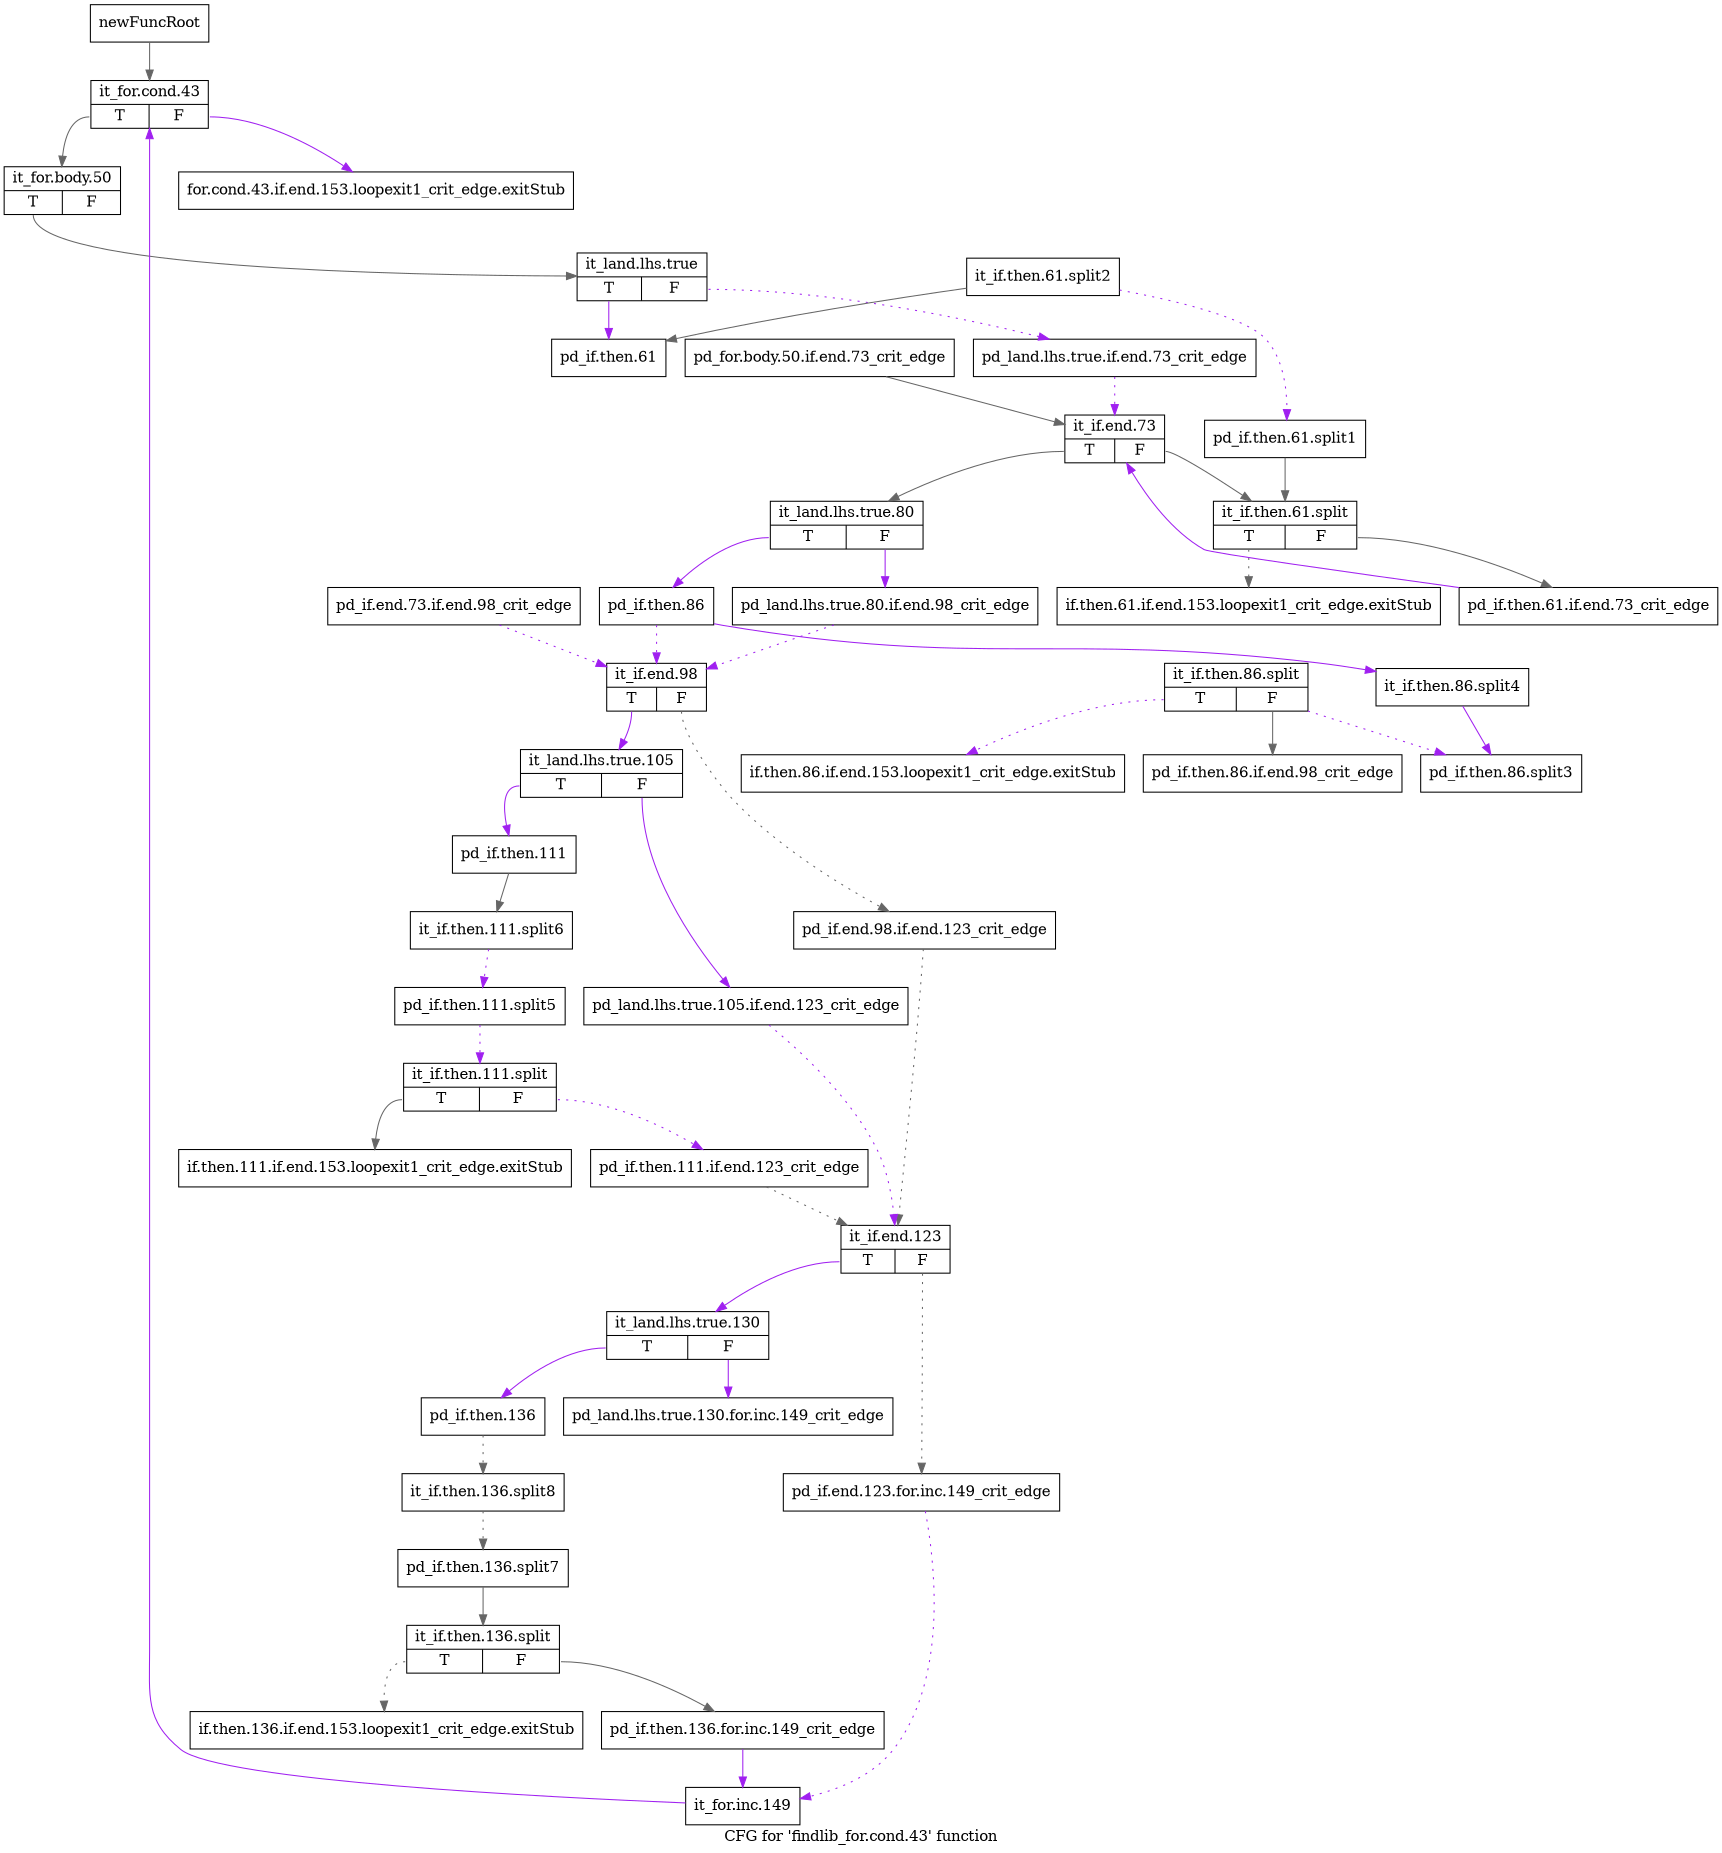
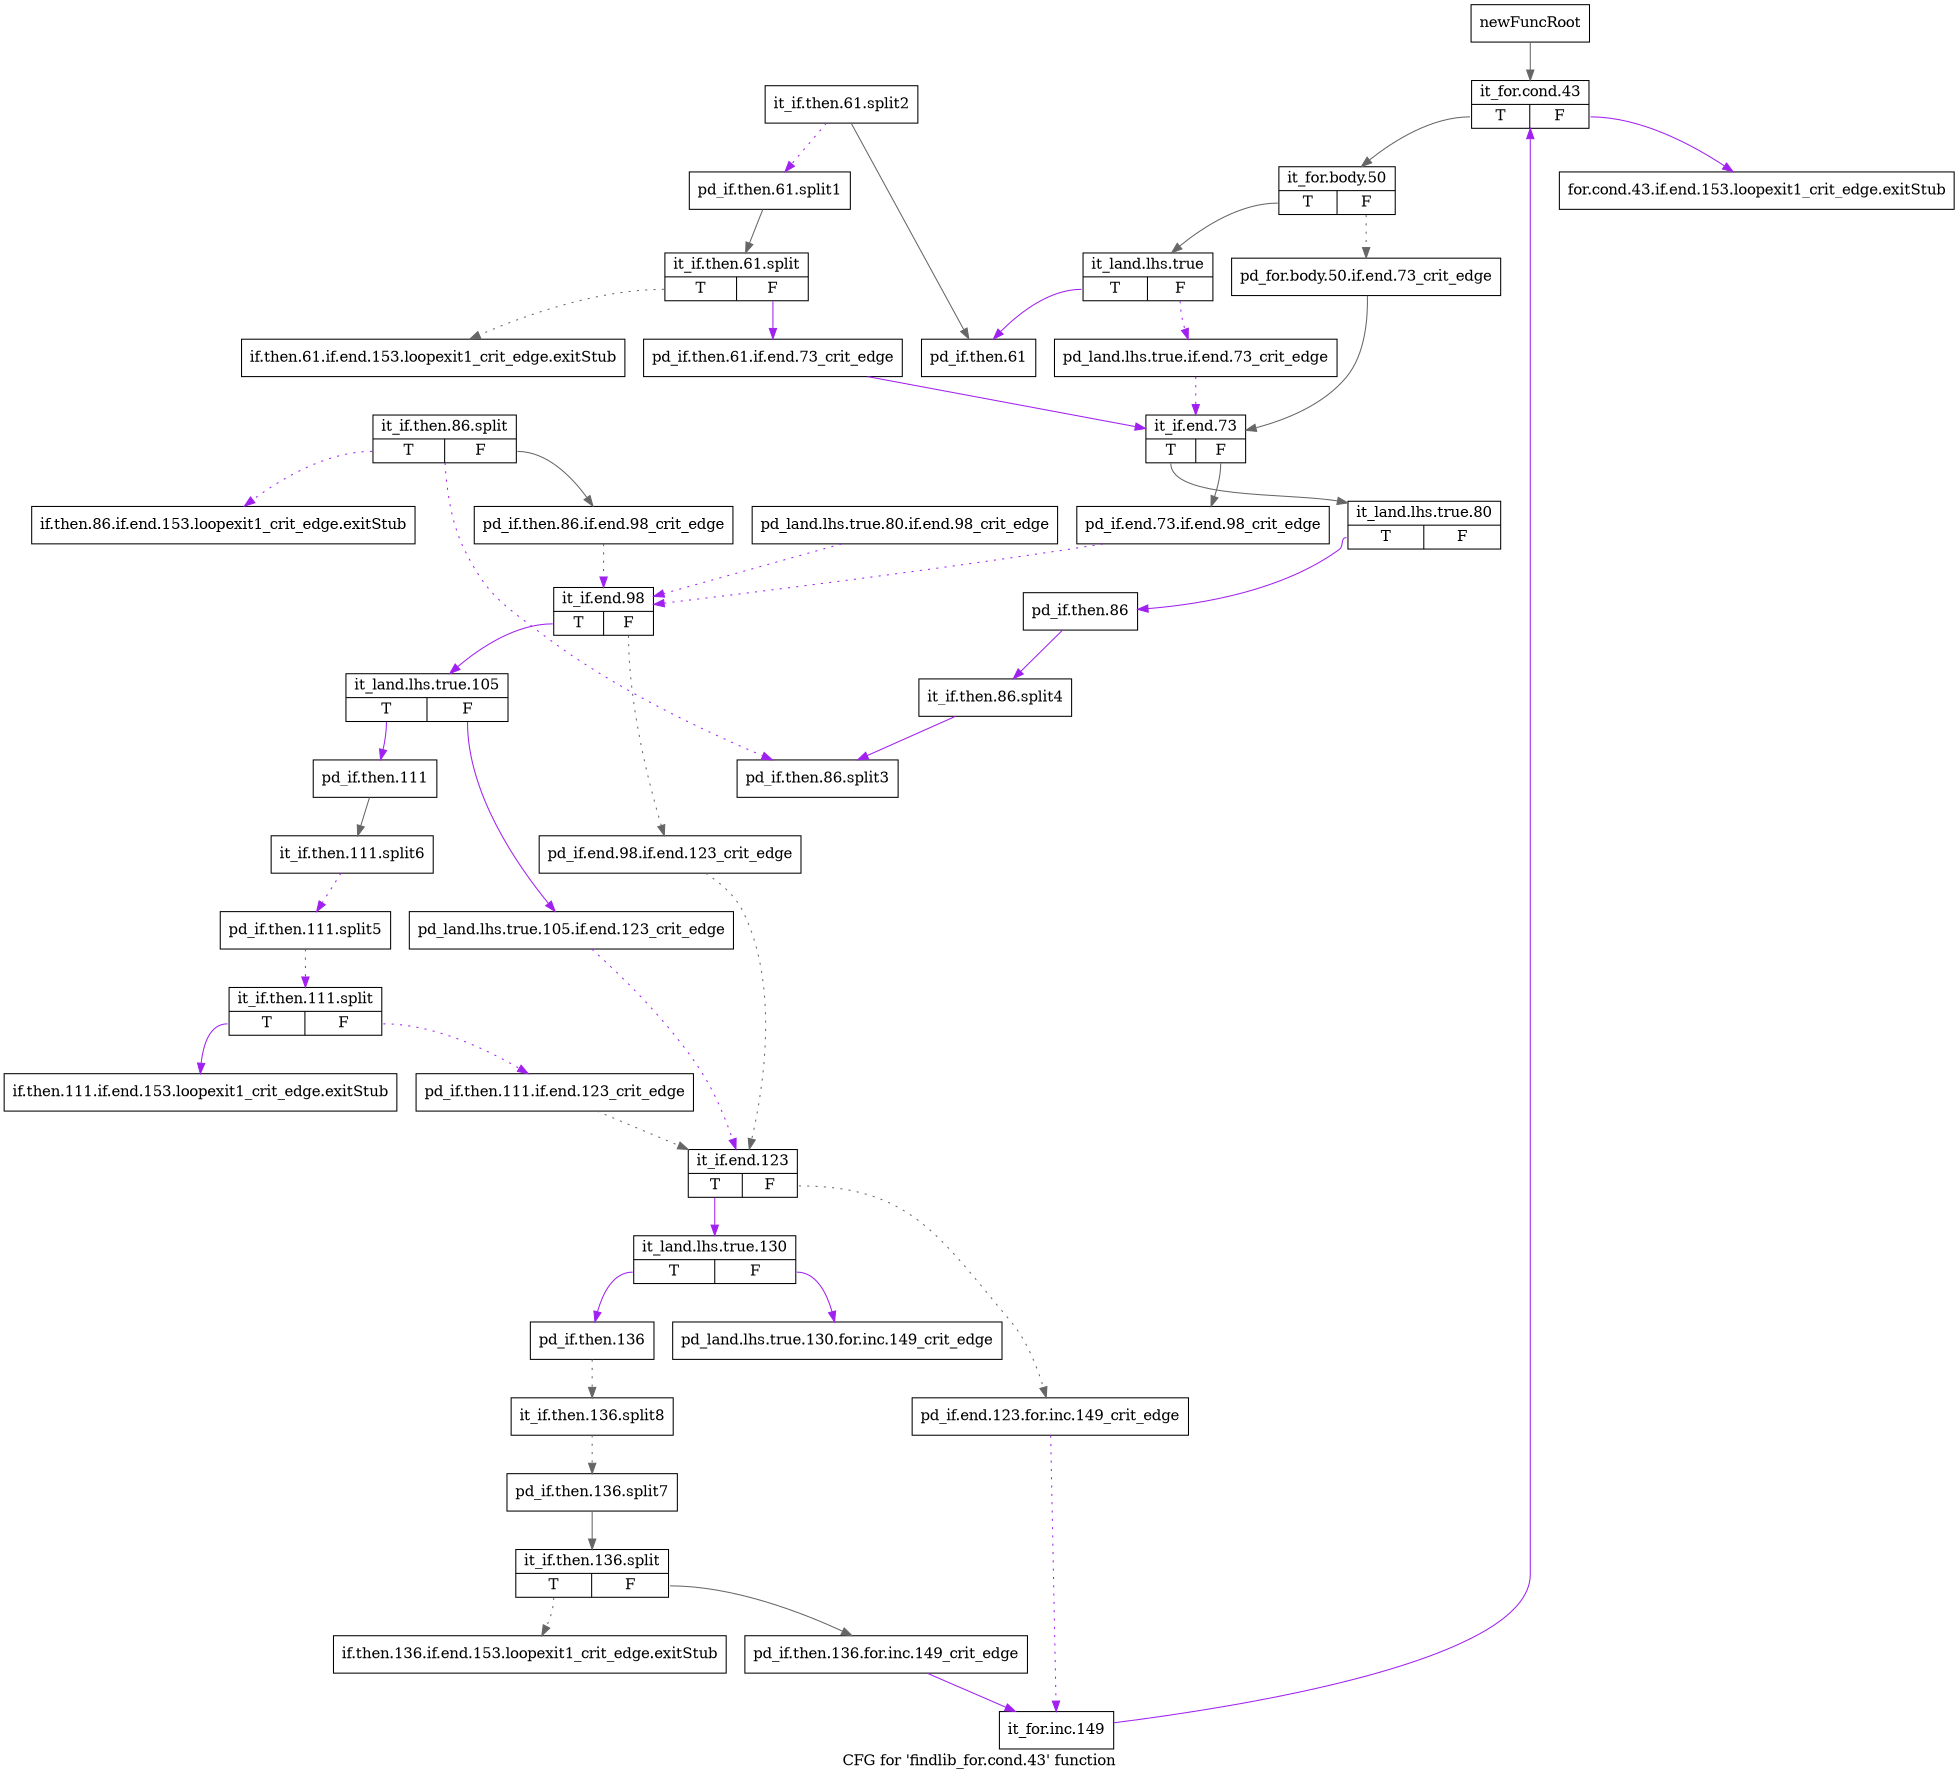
edge "it_for.body.50" -> "pd_for.body.50.if.end.73_crit_edge": added
edge "it_if.end.73" -> "it_if.then.61.split": now "it_if.end.73" -> "pd_if.end.73.if.end.98_crit_edge"
edge "it_if.then.61.split" -> "pd_if.then.61.if.end.73_crit_edge": color gray40 -> purple
edge "it_land.lhs.true.80" -> "pd_land.lhs.true.80.if.end.98_crit_edge": removed
edge "pd_if.then.86" -> "it_if.end.98": now "pd_if.then.86.if.end.98_crit_edge" -> "it_if.end.98"
edge "it_if.then.111.split" -> "if.then.111.if.end.153.loopexit1_crit_edge.exitStub": color gray40 -> purple
